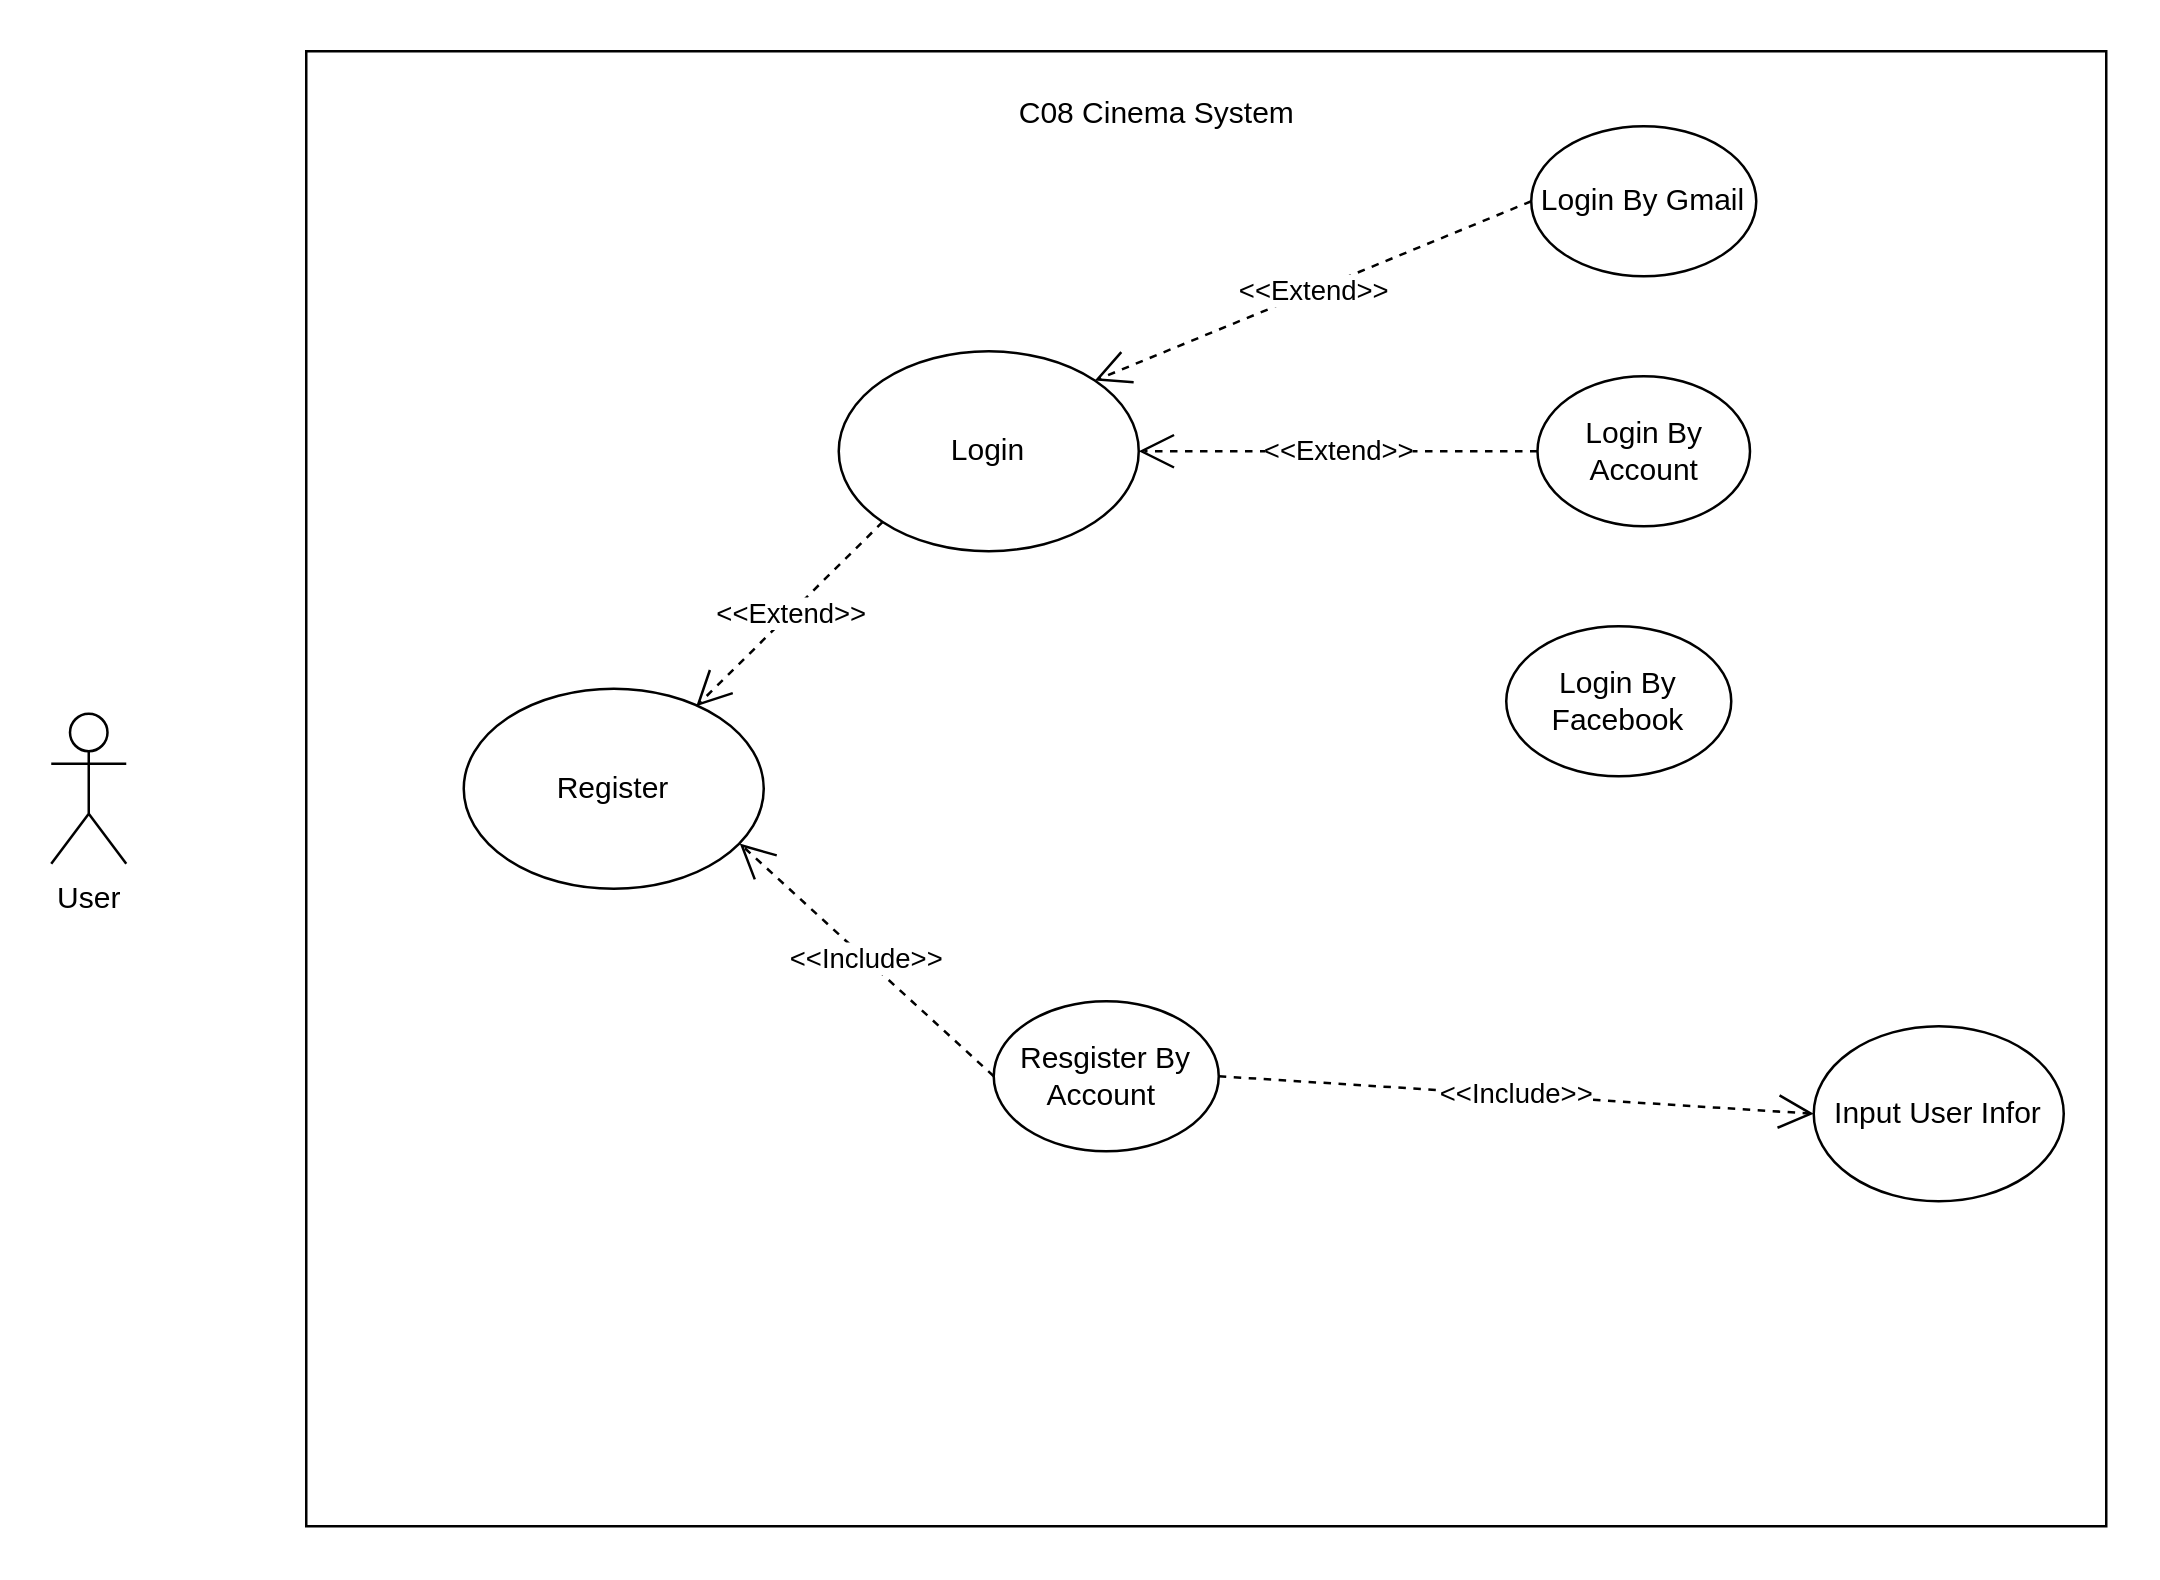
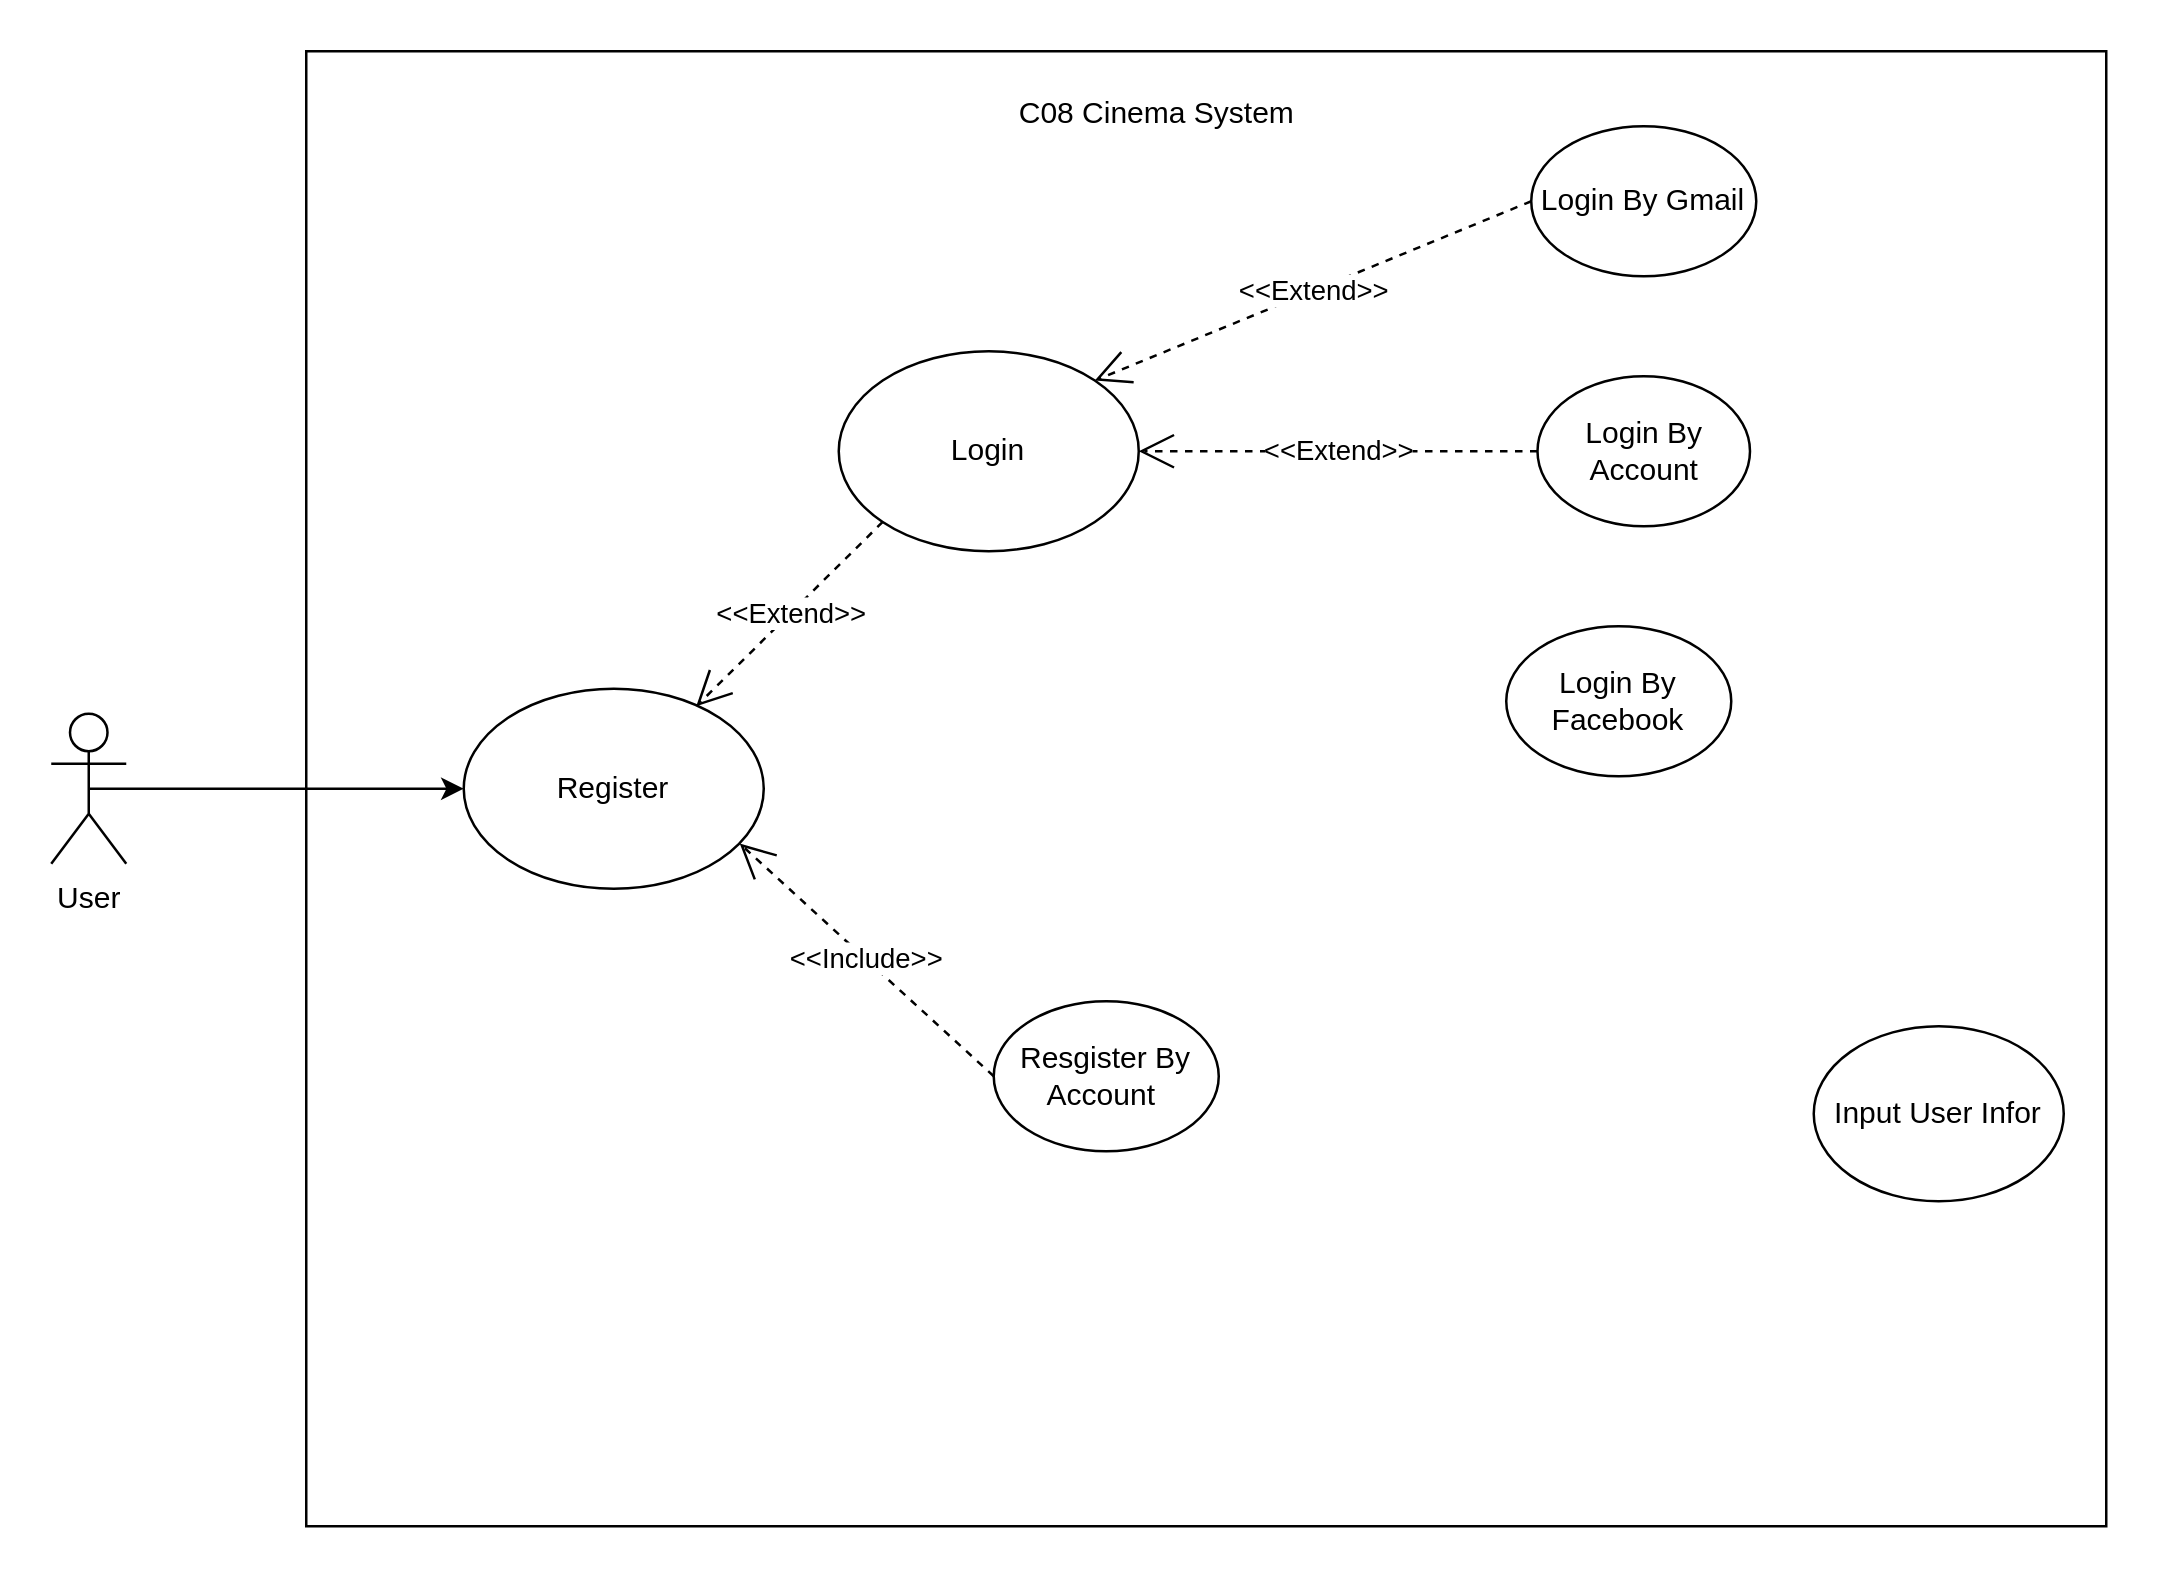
edge "User" -> "Register": added
edge "Resgister By Account" -> "Input User Infor": removed, label "<<Include>>"
